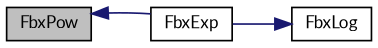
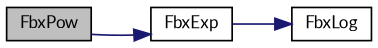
edge "FbxExp" -> "FbxPow": reversed
